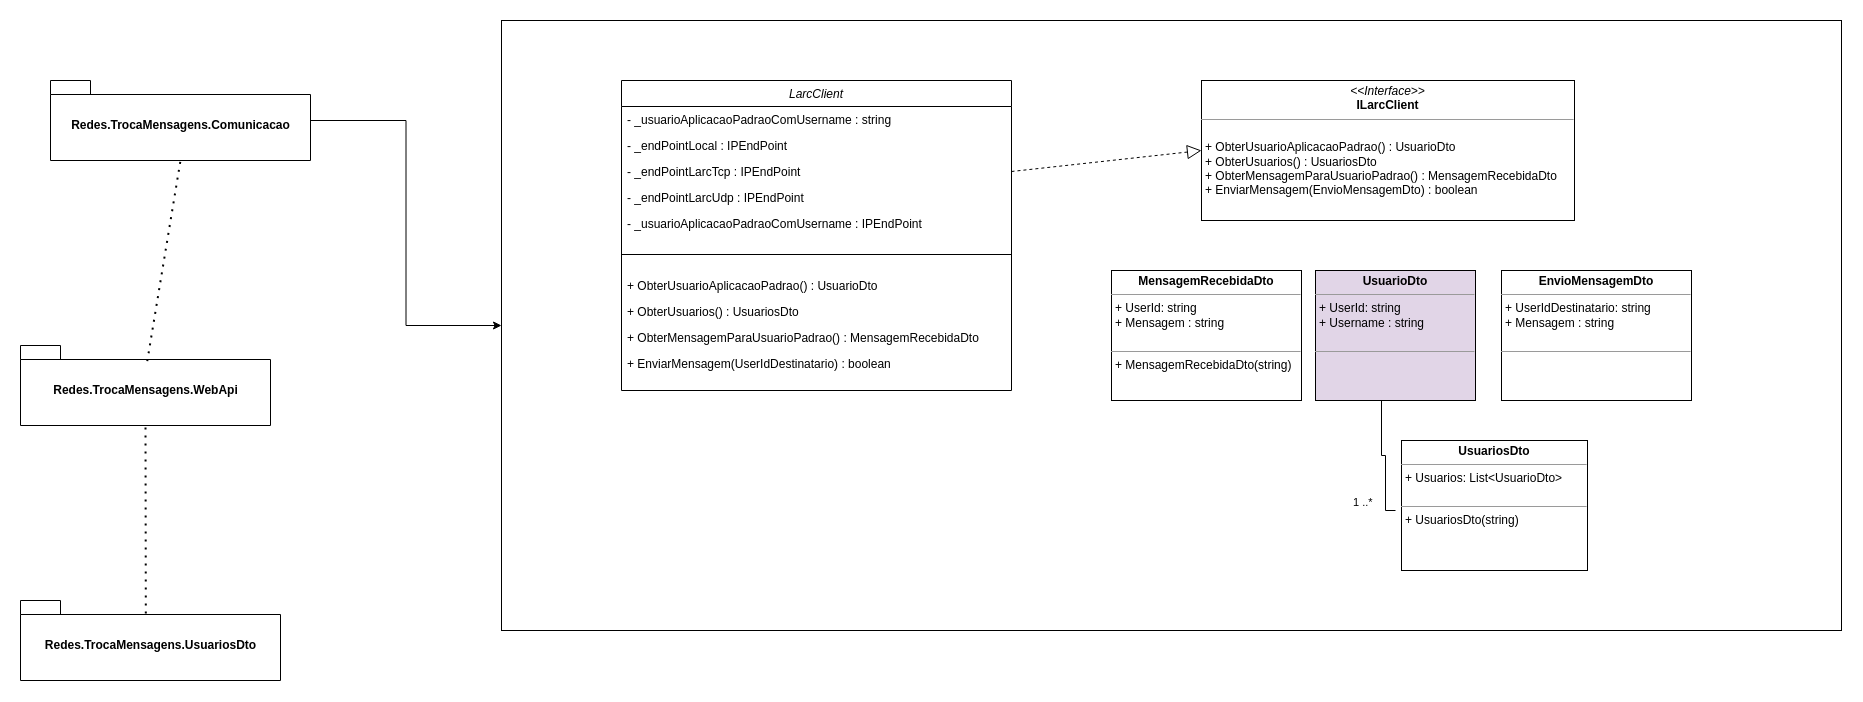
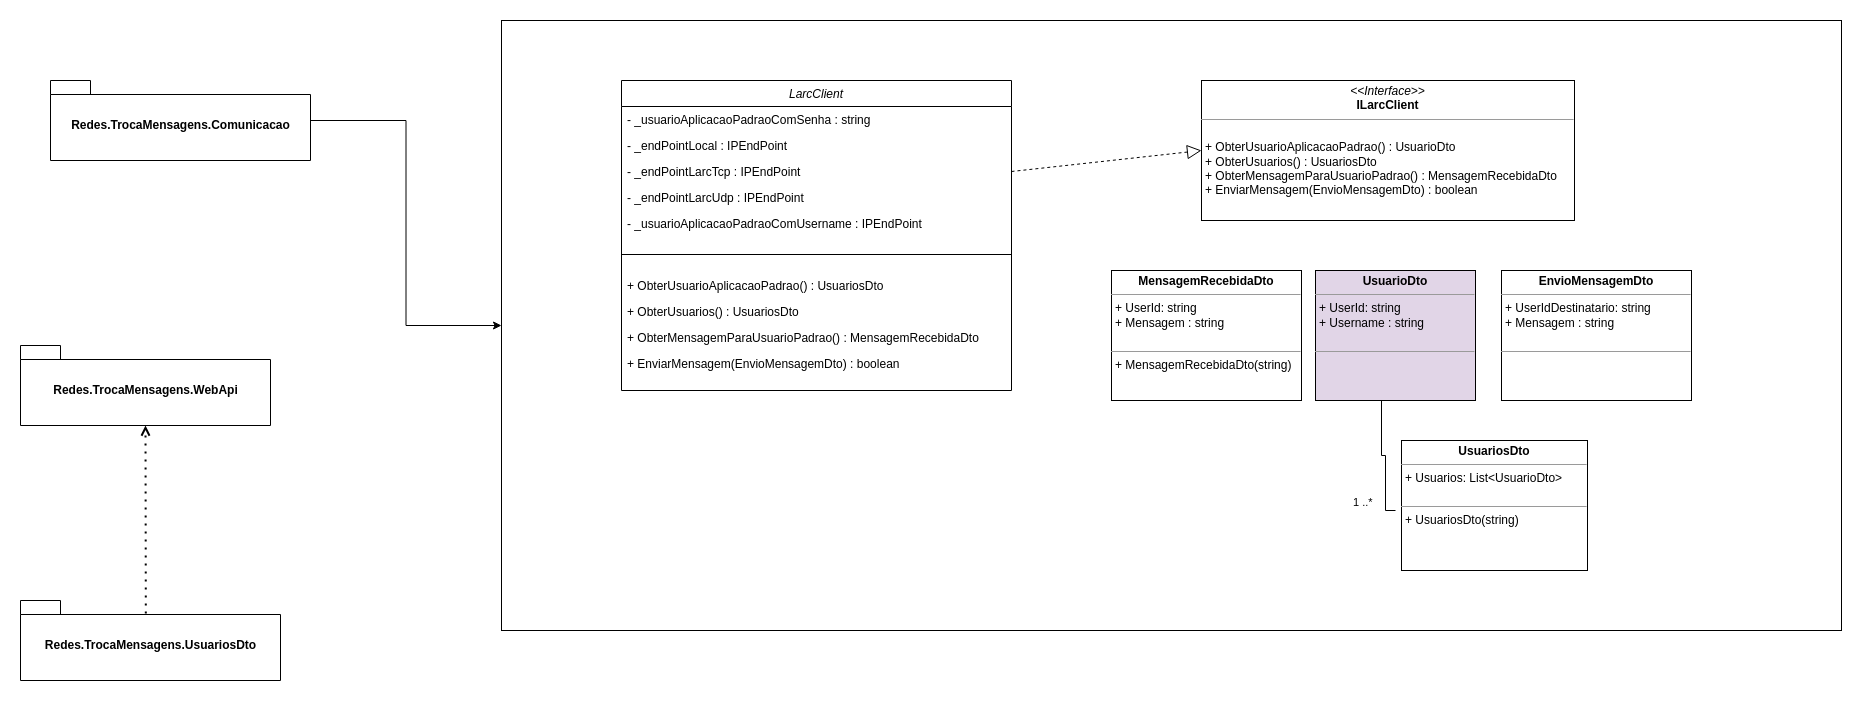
node "- _usuarioAplicacaoPadraoComUsername : string": label "- _usuarioAplicacaoPadraoComUsername : string" -> "- _usuarioAplicacaoPadraoComSenha : string"
edge "Redes.TrocaMensagens.Comunicacao" -- "Redes.TrocaMensagens.WebApi": removed
node "+ ObterUsuarioAplicacaoPadrao() : UsuarioDto": label "+ ObterUsuarioAplicacaoPadrao() : UsuarioDto" -> "+ ObterUsuarioAplicacaoPadrao() : UsuariosDto"
node "+ EnviarMensagem(UserIdDestinatario) : boolean": label "+ EnviarMensagem(UserIdDestinatario) : boolean" -> "+ EnviarMensagem(EnvioMensagemDto) : boolean"
edge "Redes.TrocaMensagens.WebApi" -- "Redes.TrocaMensagens.UsuariosDto": arrowhead none -> open
